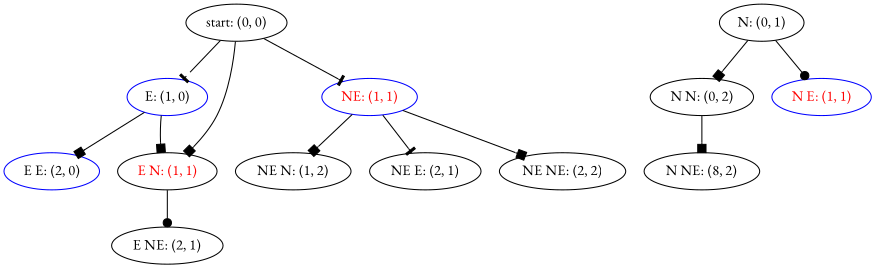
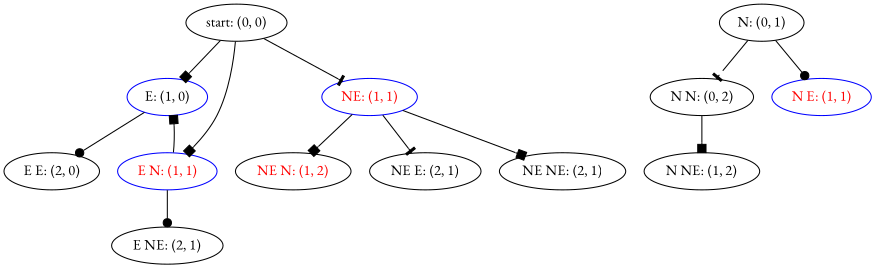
edge "start: (0, 0)" -> "E: (1, 0)": arrowhead tee -> box
edge "N: (0, 1)" -> "N N: (0, 2)": arrowhead box -> tee
edge "E: (1, 0)" -> "E N: (1, 1)": reversed
edge "E: (1, 0)" -> "E E: (2, 0)": arrowhead box -> dot
node "E E: (2, 0)": color blue -> black
node "E N: (1, 1)": color black -> blue
node "NE N: (1, 2)": fontcolor black -> red
node "NE NE: (2, 2)": label "NE NE: (2, 2)" -> "NE NE: (2, 1)"
node "N NE: (8, 2)": label "N NE: (8, 2)" -> "N NE: (1, 2)"
